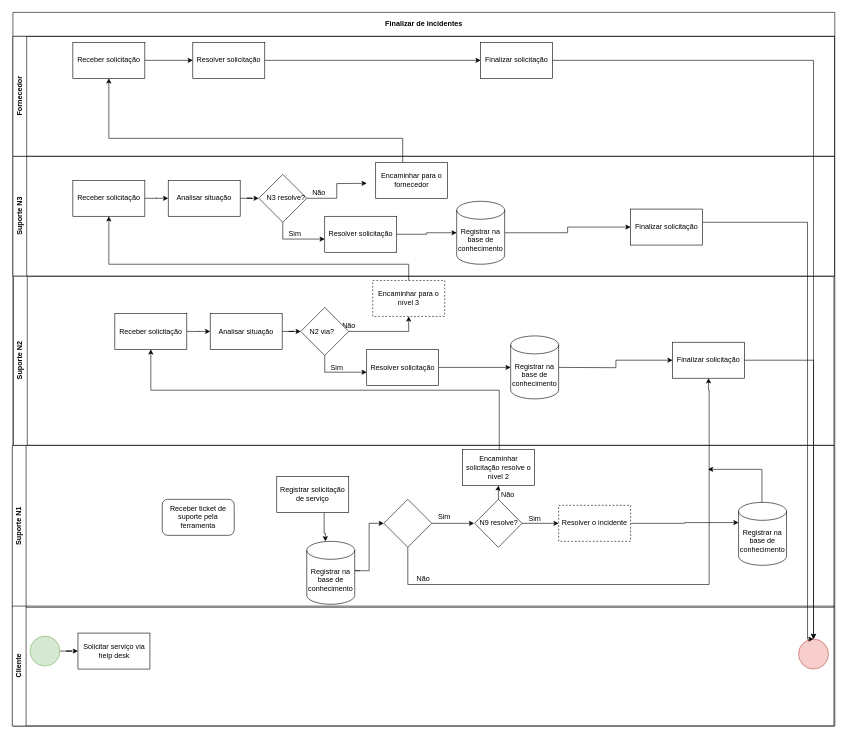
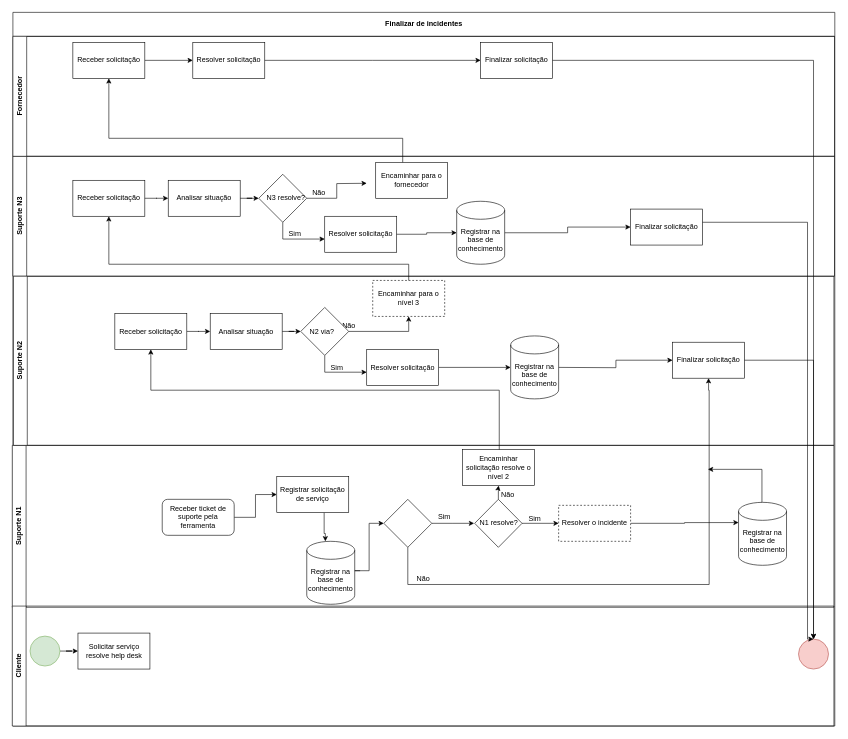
edge "Receber ticket de suporte pela ferramenta" -> "Registrar solicitação de serviço": added
node "N9 resolve?": label "N9 resolve?" -> "N1 resolve?"
node "Solicitar serviço via help desk": label "Solicitar serviço via help desk" -> "Solicitar serviço resolve help desk"
